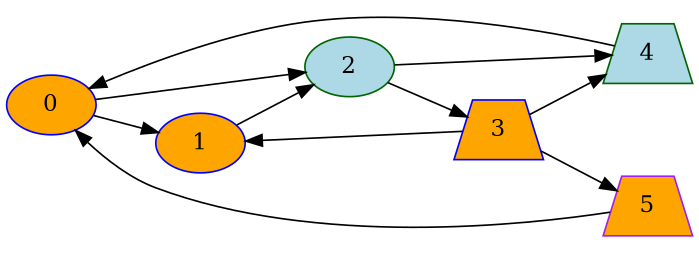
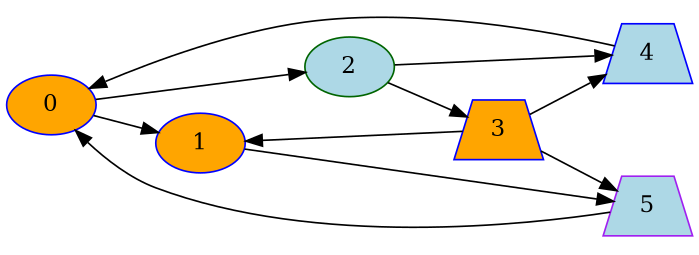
node "4": color darkgreen -> blue
edge "1" -> "2": now "1" -> "5"
node "5": fillcolor orange -> lightblue
